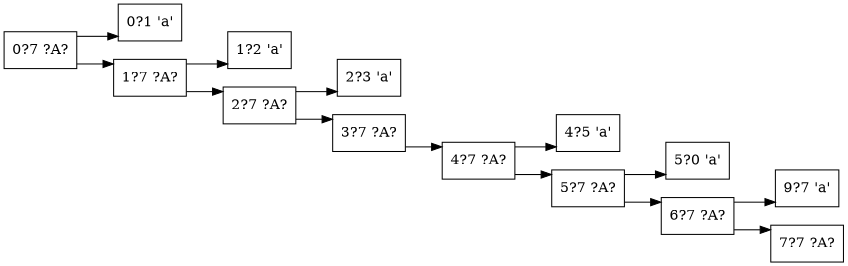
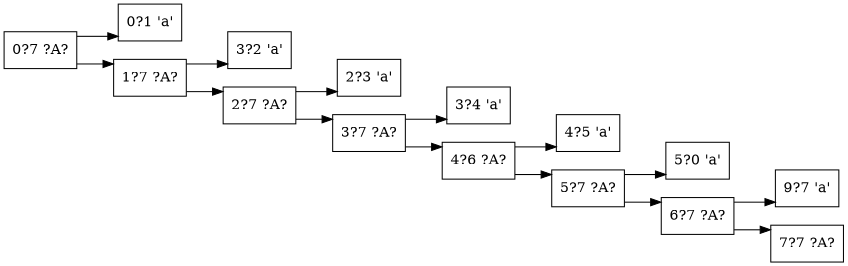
node "1?2 'a'": label "1?2 'a'" -> "3?2 'a'"
node "3?4 'a'": added
node "4?7 ?A?": label "4?7 ?A?" -> "4?6 ?A?"
